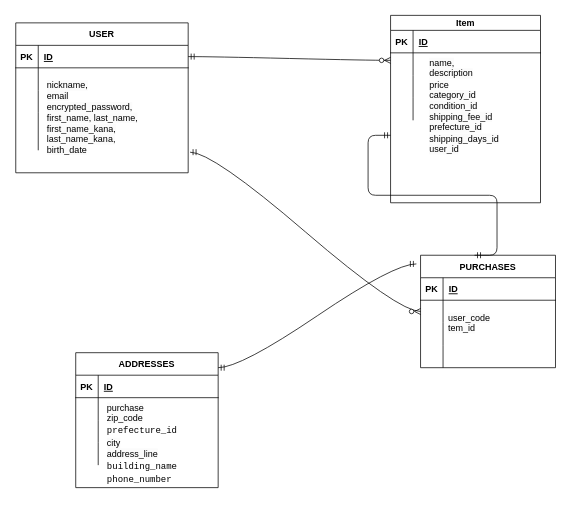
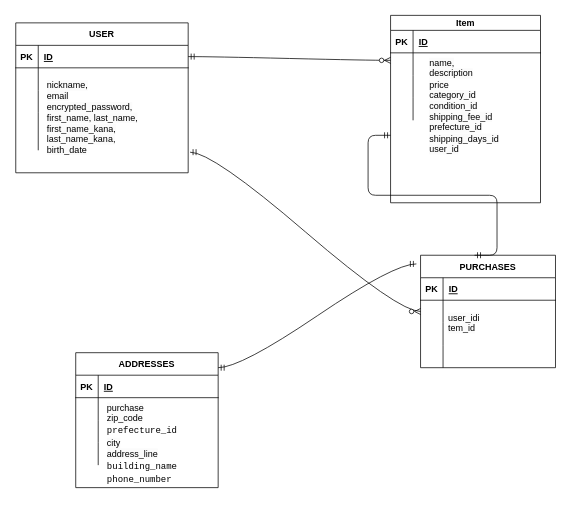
node "user_code tem_id": label "user_code tem_id" -> "user_idi tem_id"
